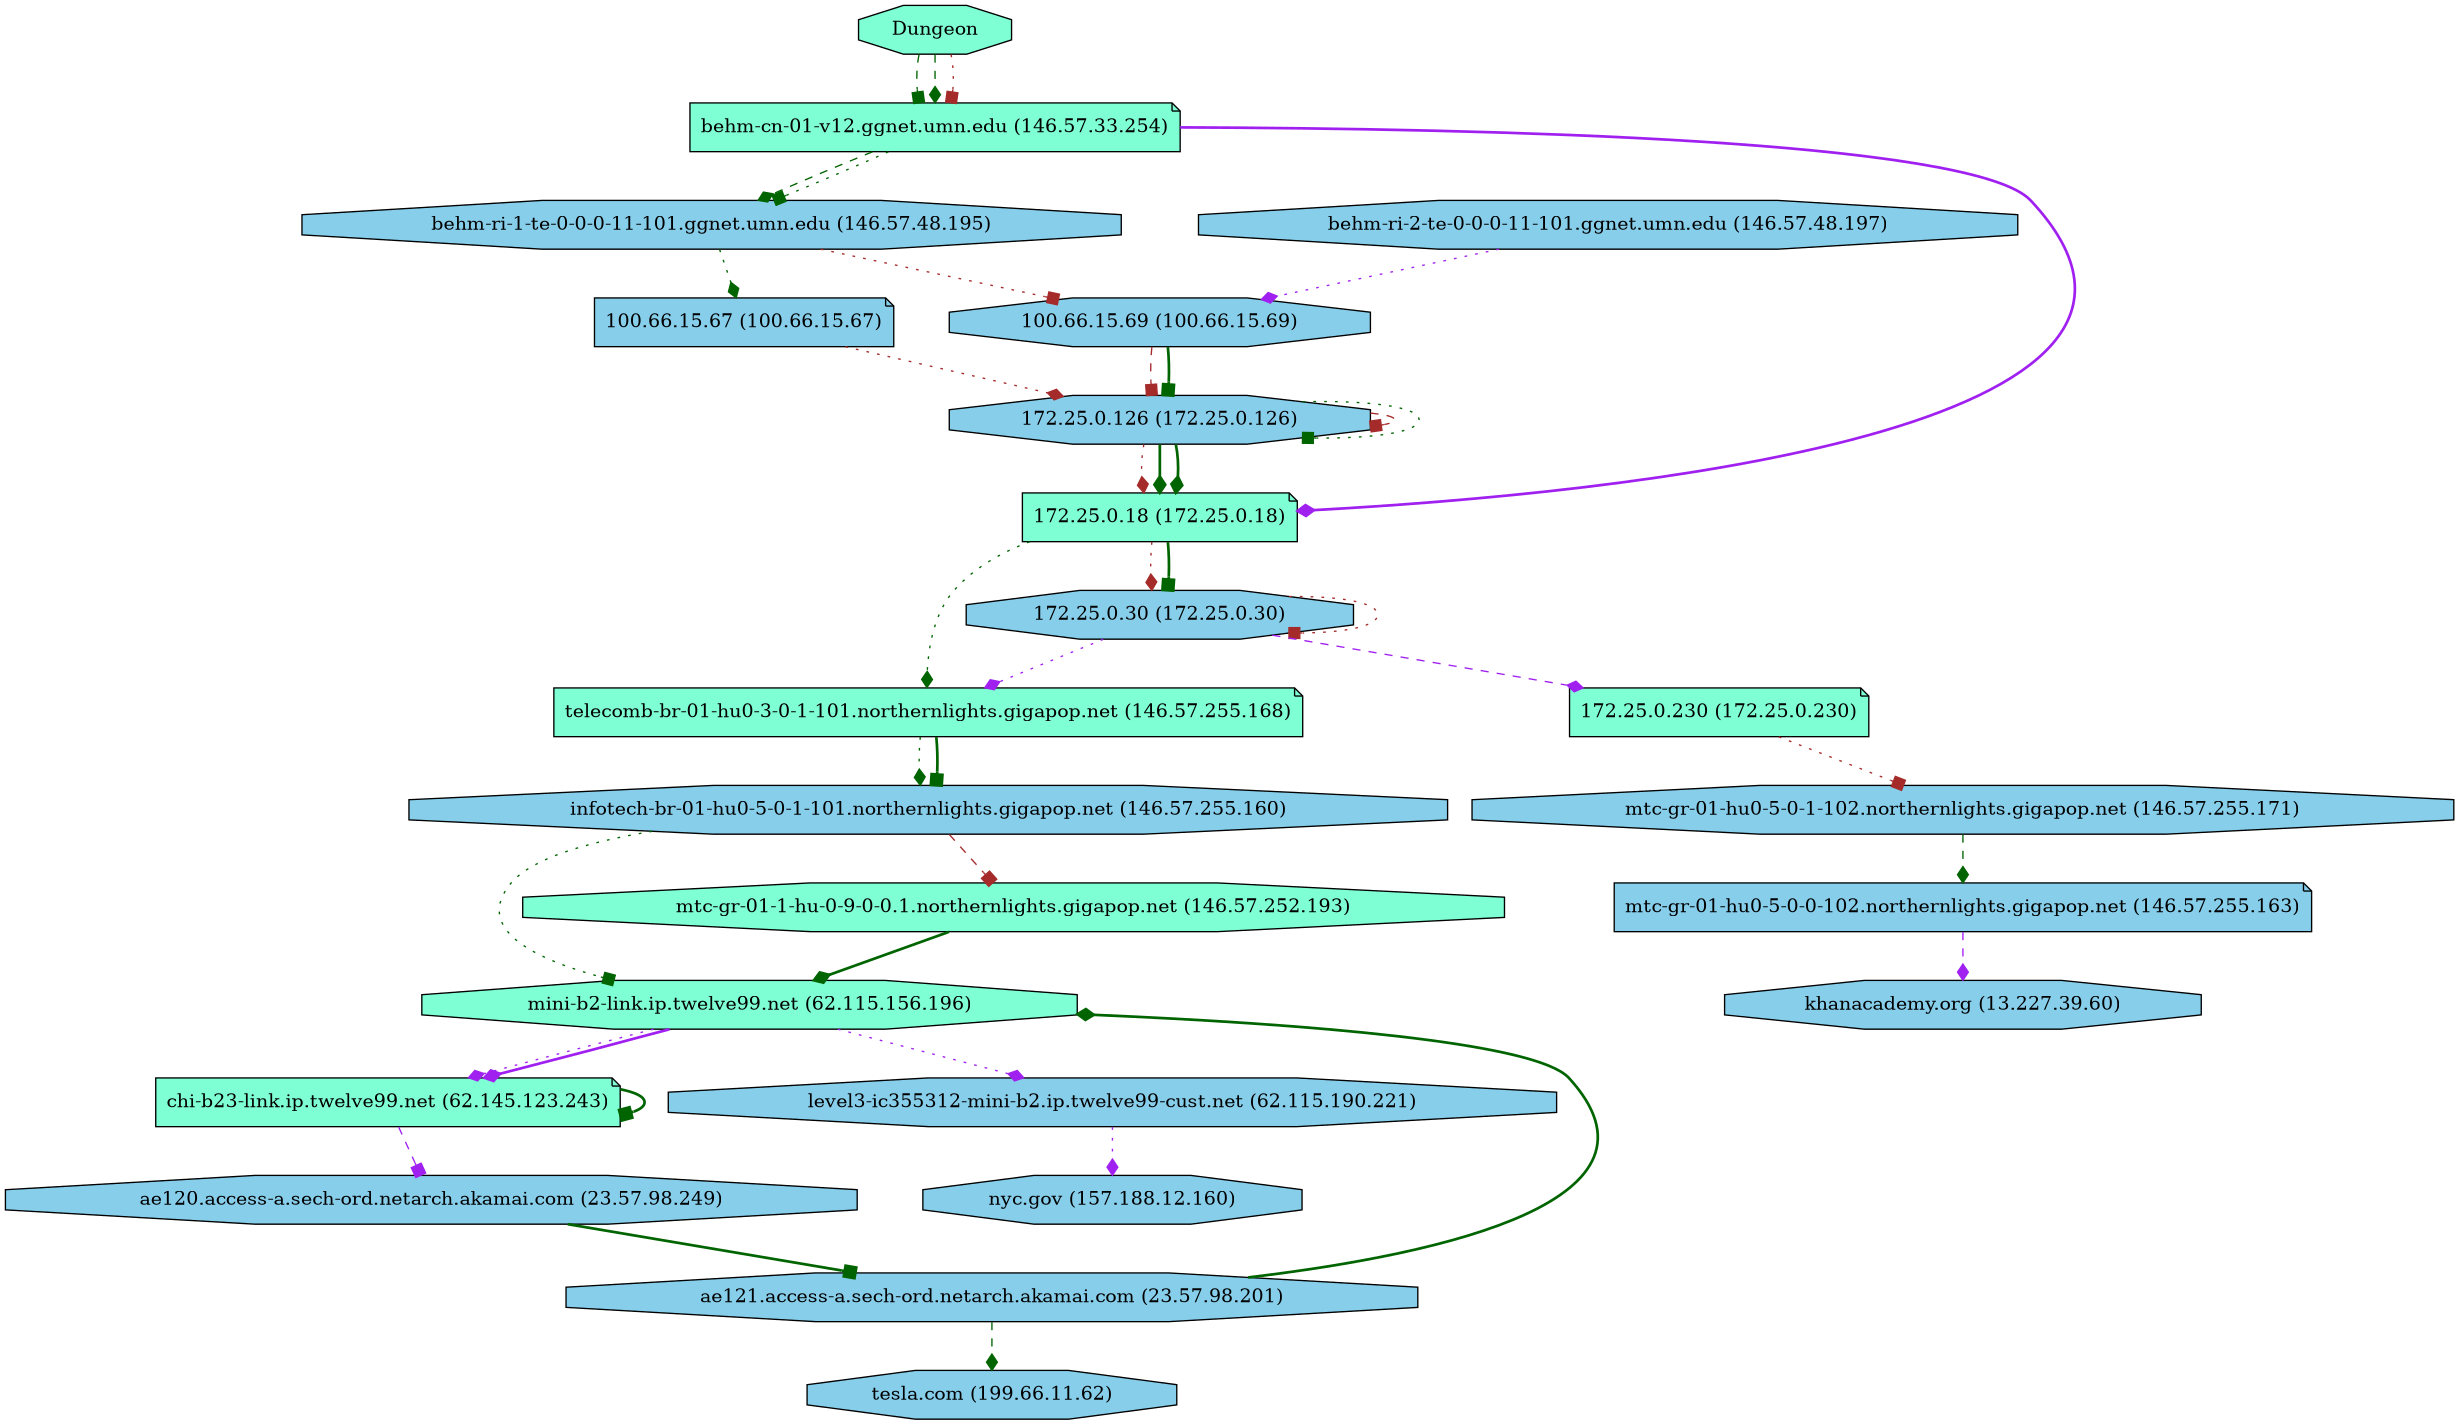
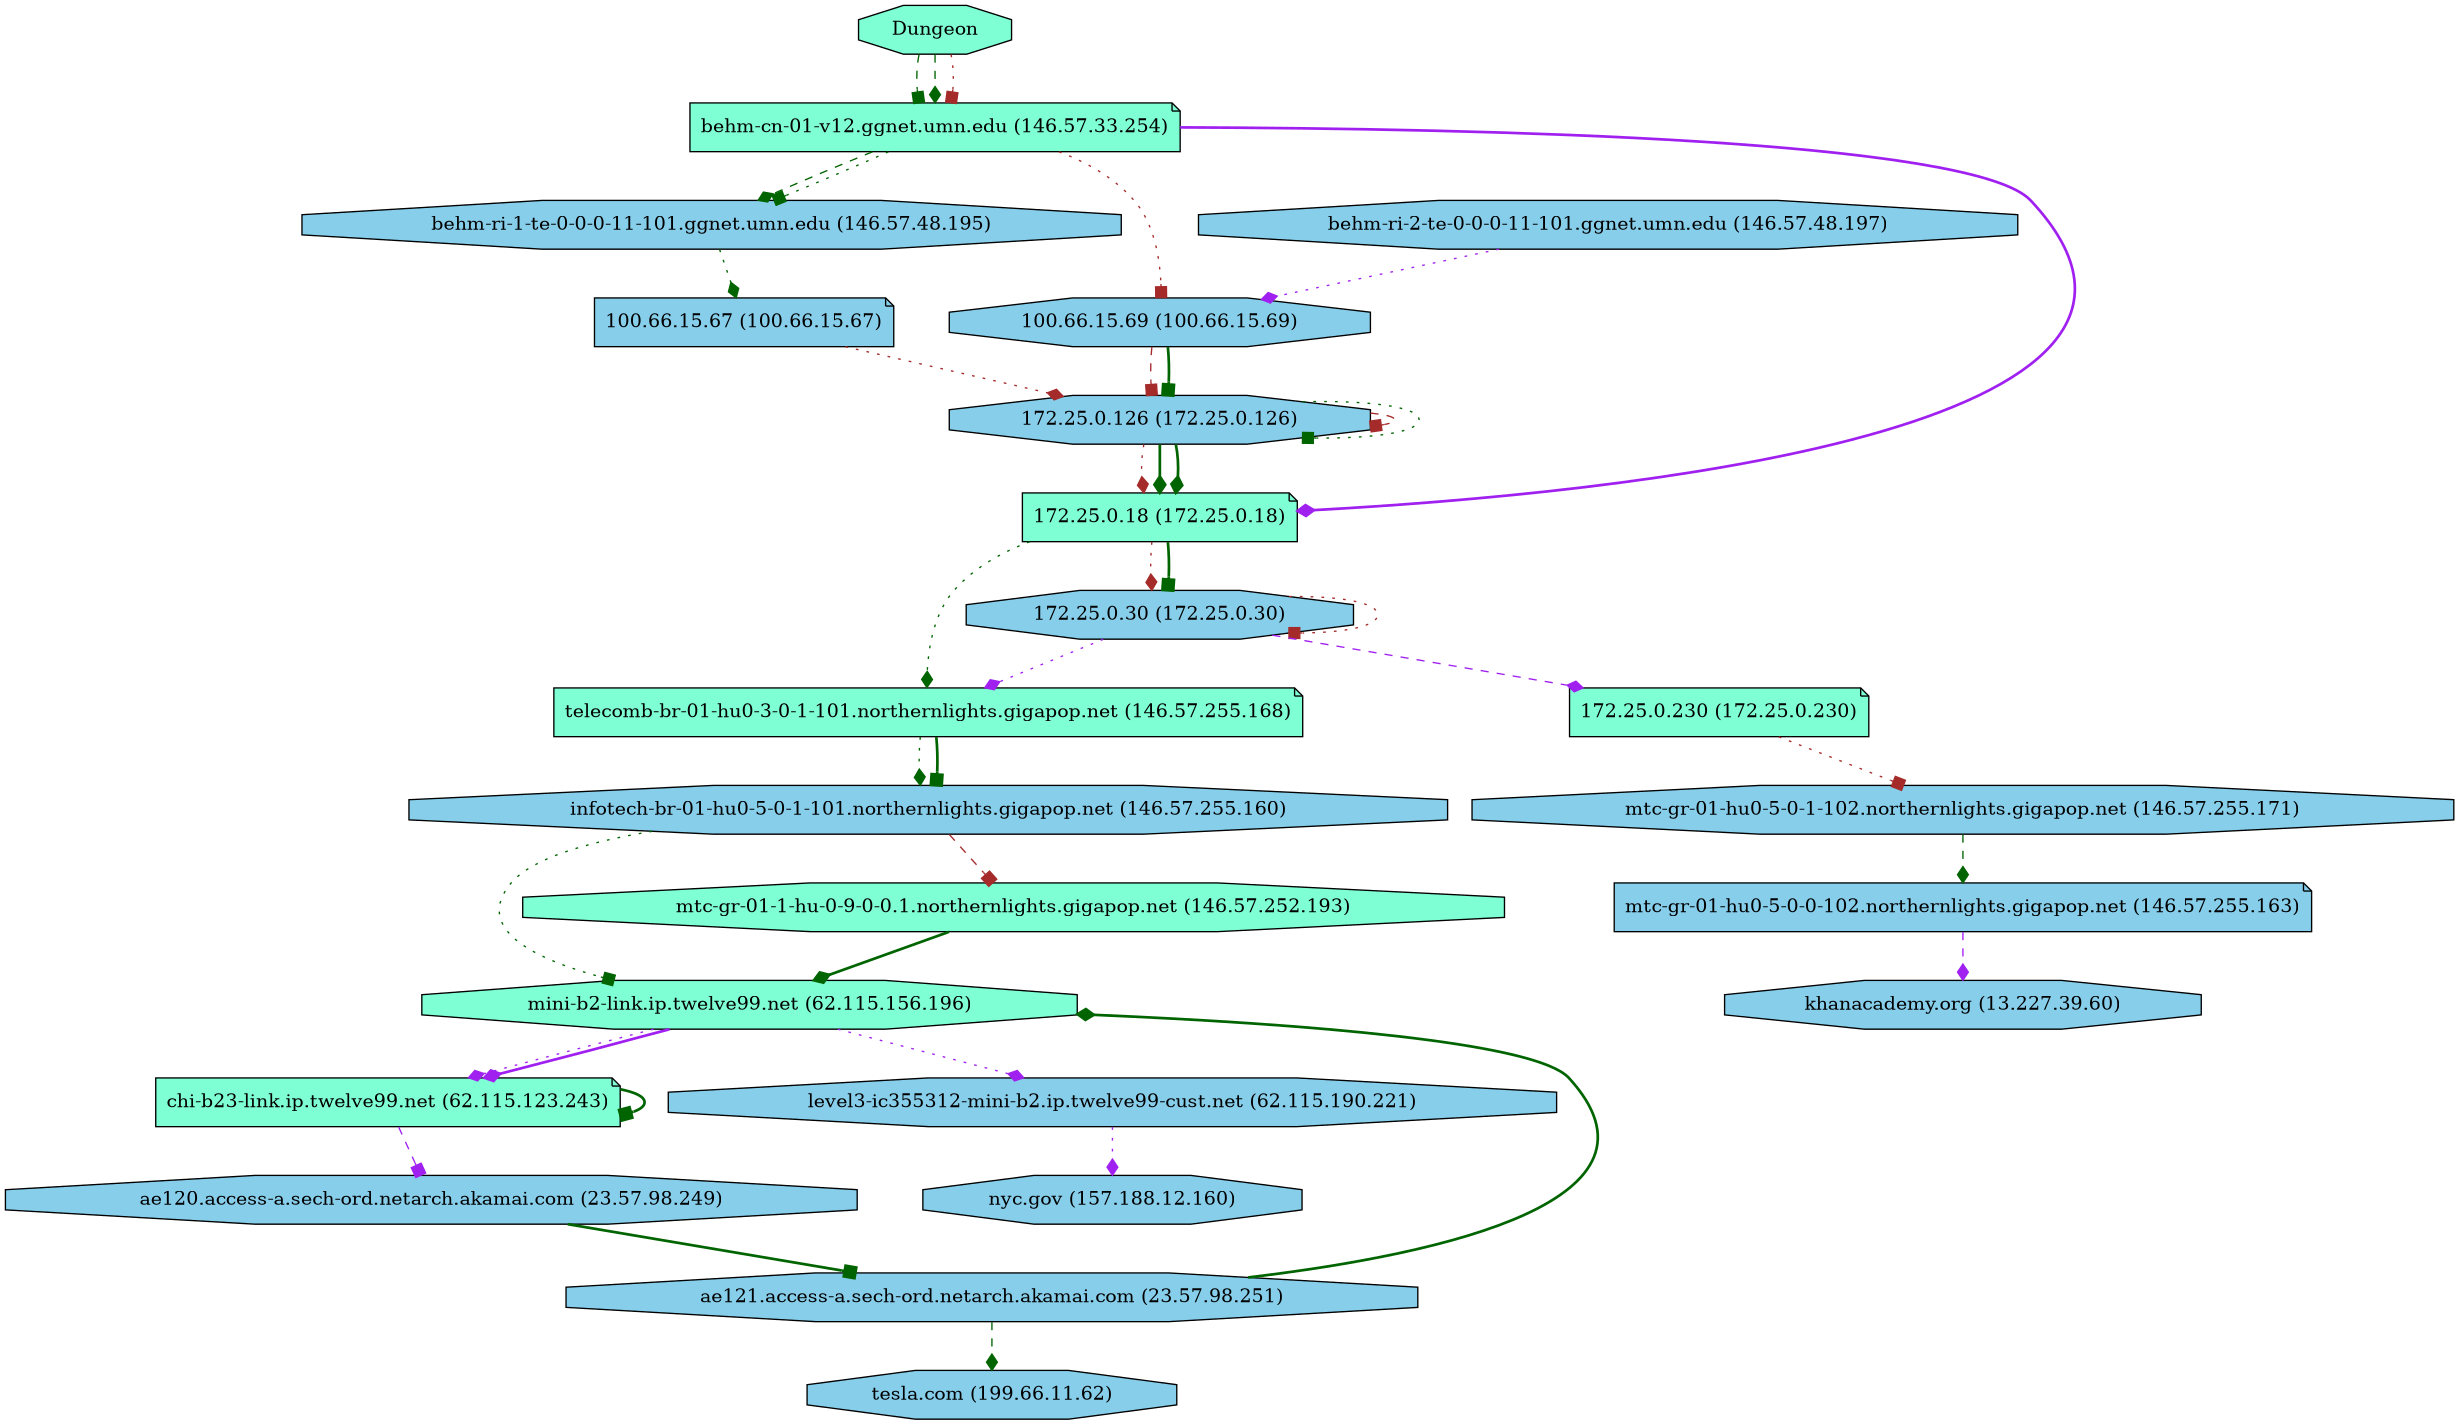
edge "behm-ri-1-te-0-0-0-11-101.ggnet.umn.edu (146.57.48.195)" -> "100.66.15.69 (100.66.15.69)": now "behm-cn-01-v12.ggnet.umn.edu (146.57.33.254)" -> "100.66.15.69 (100.66.15.69)"
node "chi-b23-link.ip.twelve99.net (62.145.123.243)": label "chi-b23-link.ip.twelve99.net (62.145.123.243)" -> "chi-b23-link.ip.twelve99.net (62.115.123.243)"
node "ae121.access-a.sech-ord.netarch.akamai.com (23.57.98.201)": label "ae121.access-a.sech-ord.netarch.akamai.com (23.57.98.201)" -> "ae121.access-a.sech-ord.netarch.akamai.com (23.57.98.251)"
